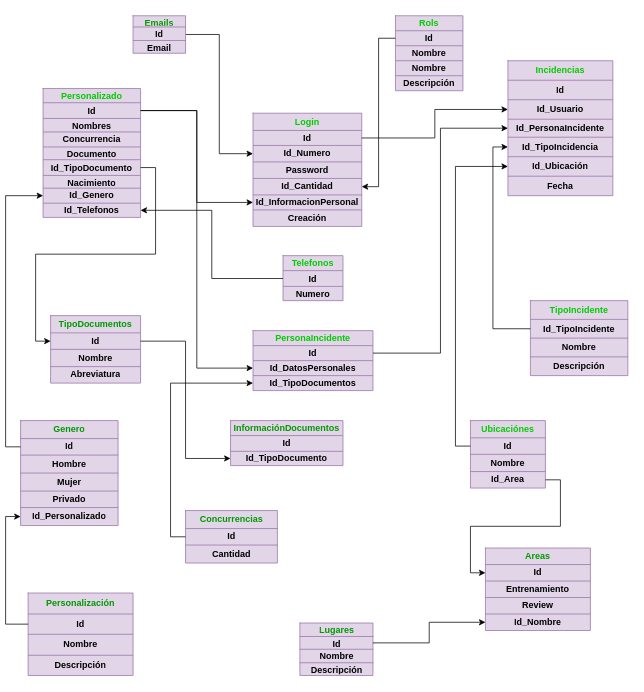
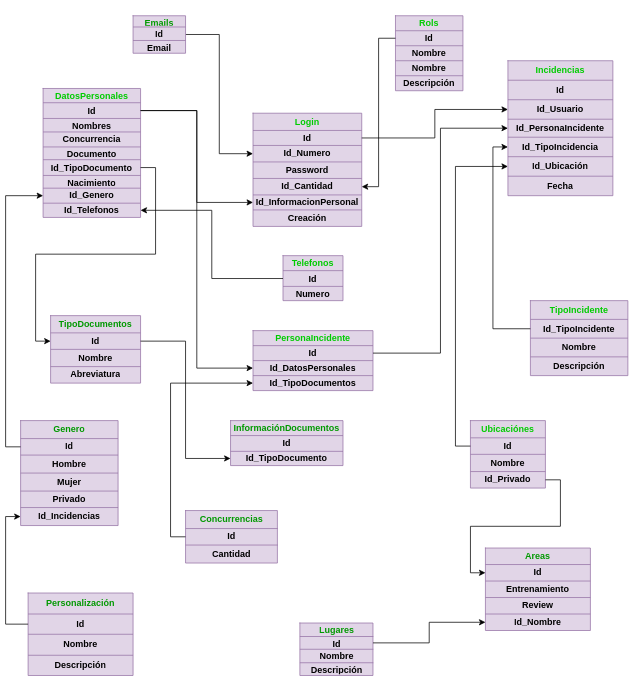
node "Personalizado": label "Personalizado" -> "DatosPersonales"
node "Id_Area": label "Id_Area" -> "Id_Privado"
node "Id_Personalizado": label "Id_Personalizado" -> "Id_Incidencias"
